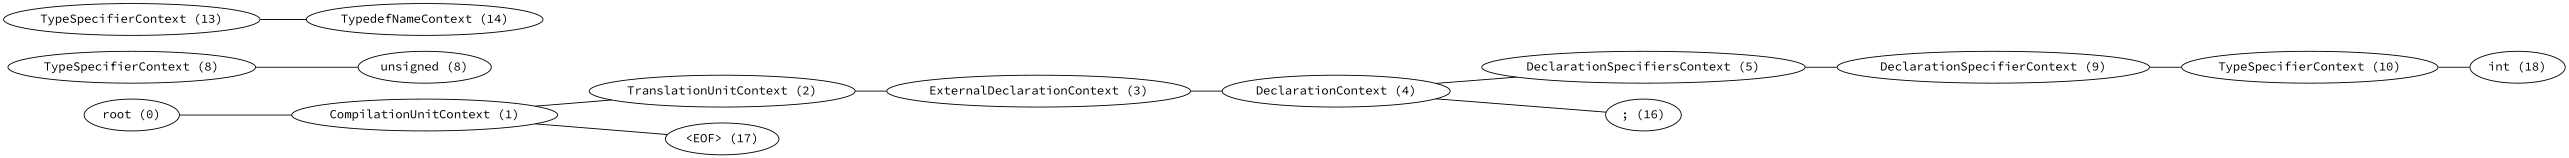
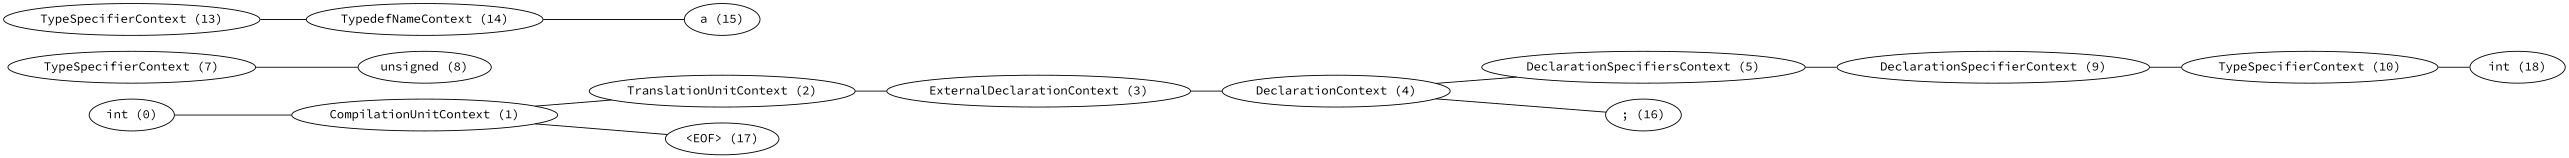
node "a (15)": added
node "TypeSpecifierContext (8)": label "TypeSpecifierContext (8)" -> "TypeSpecifierContext (7)"
node "root (0)": label "root (0)" -> "int (0)"
